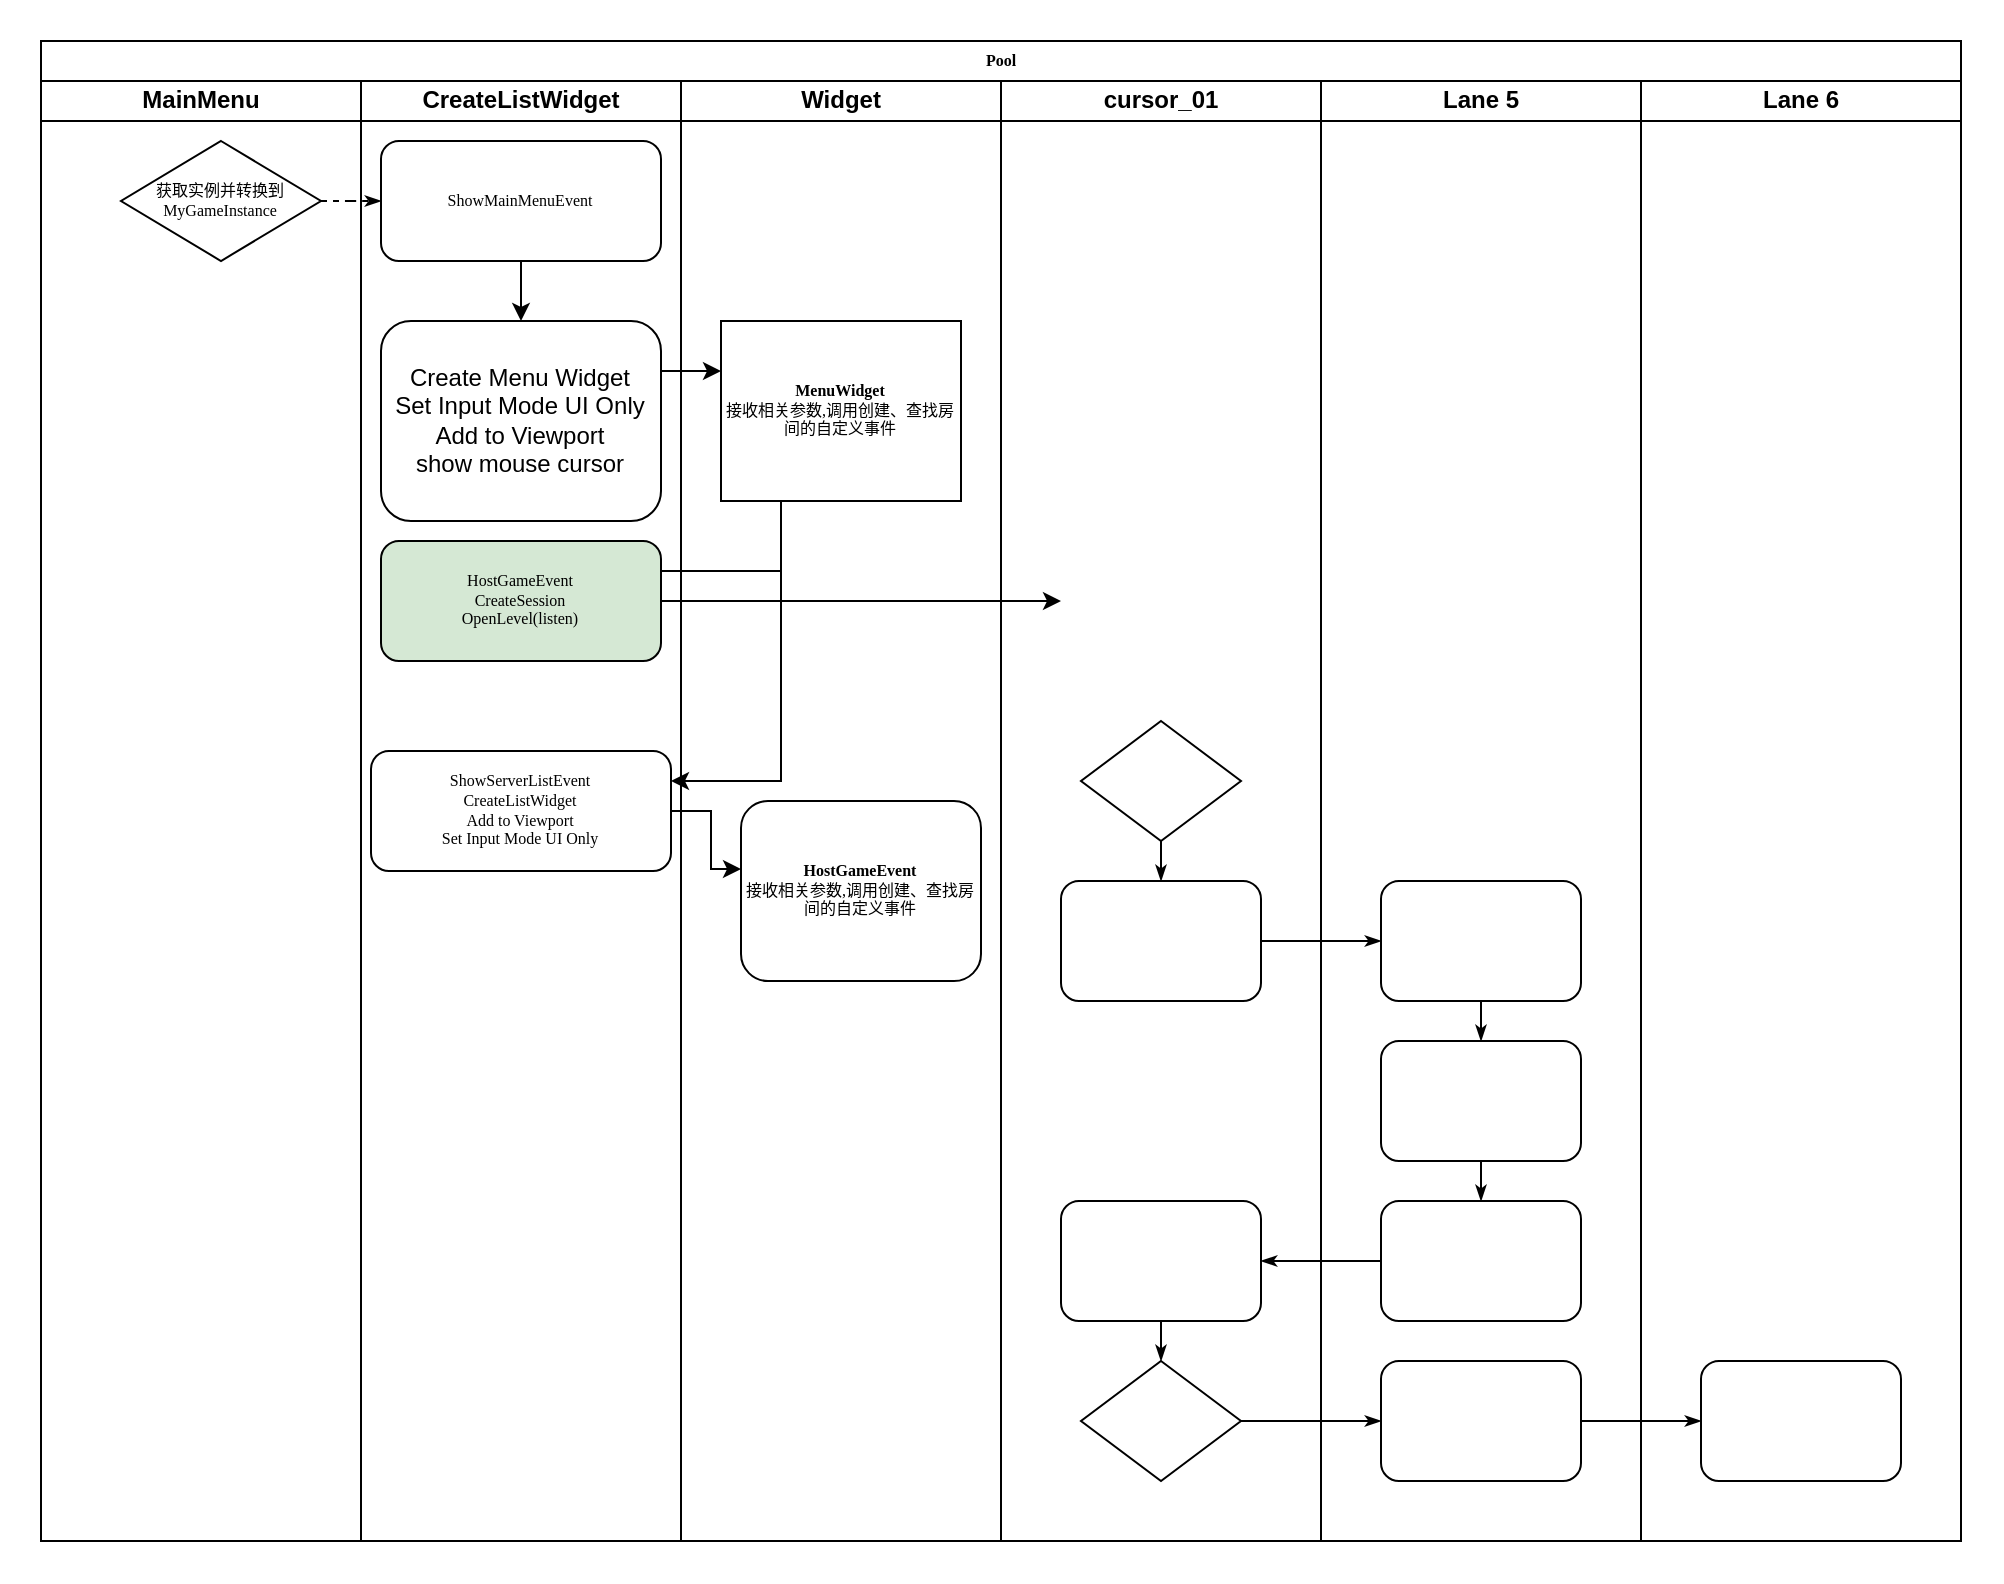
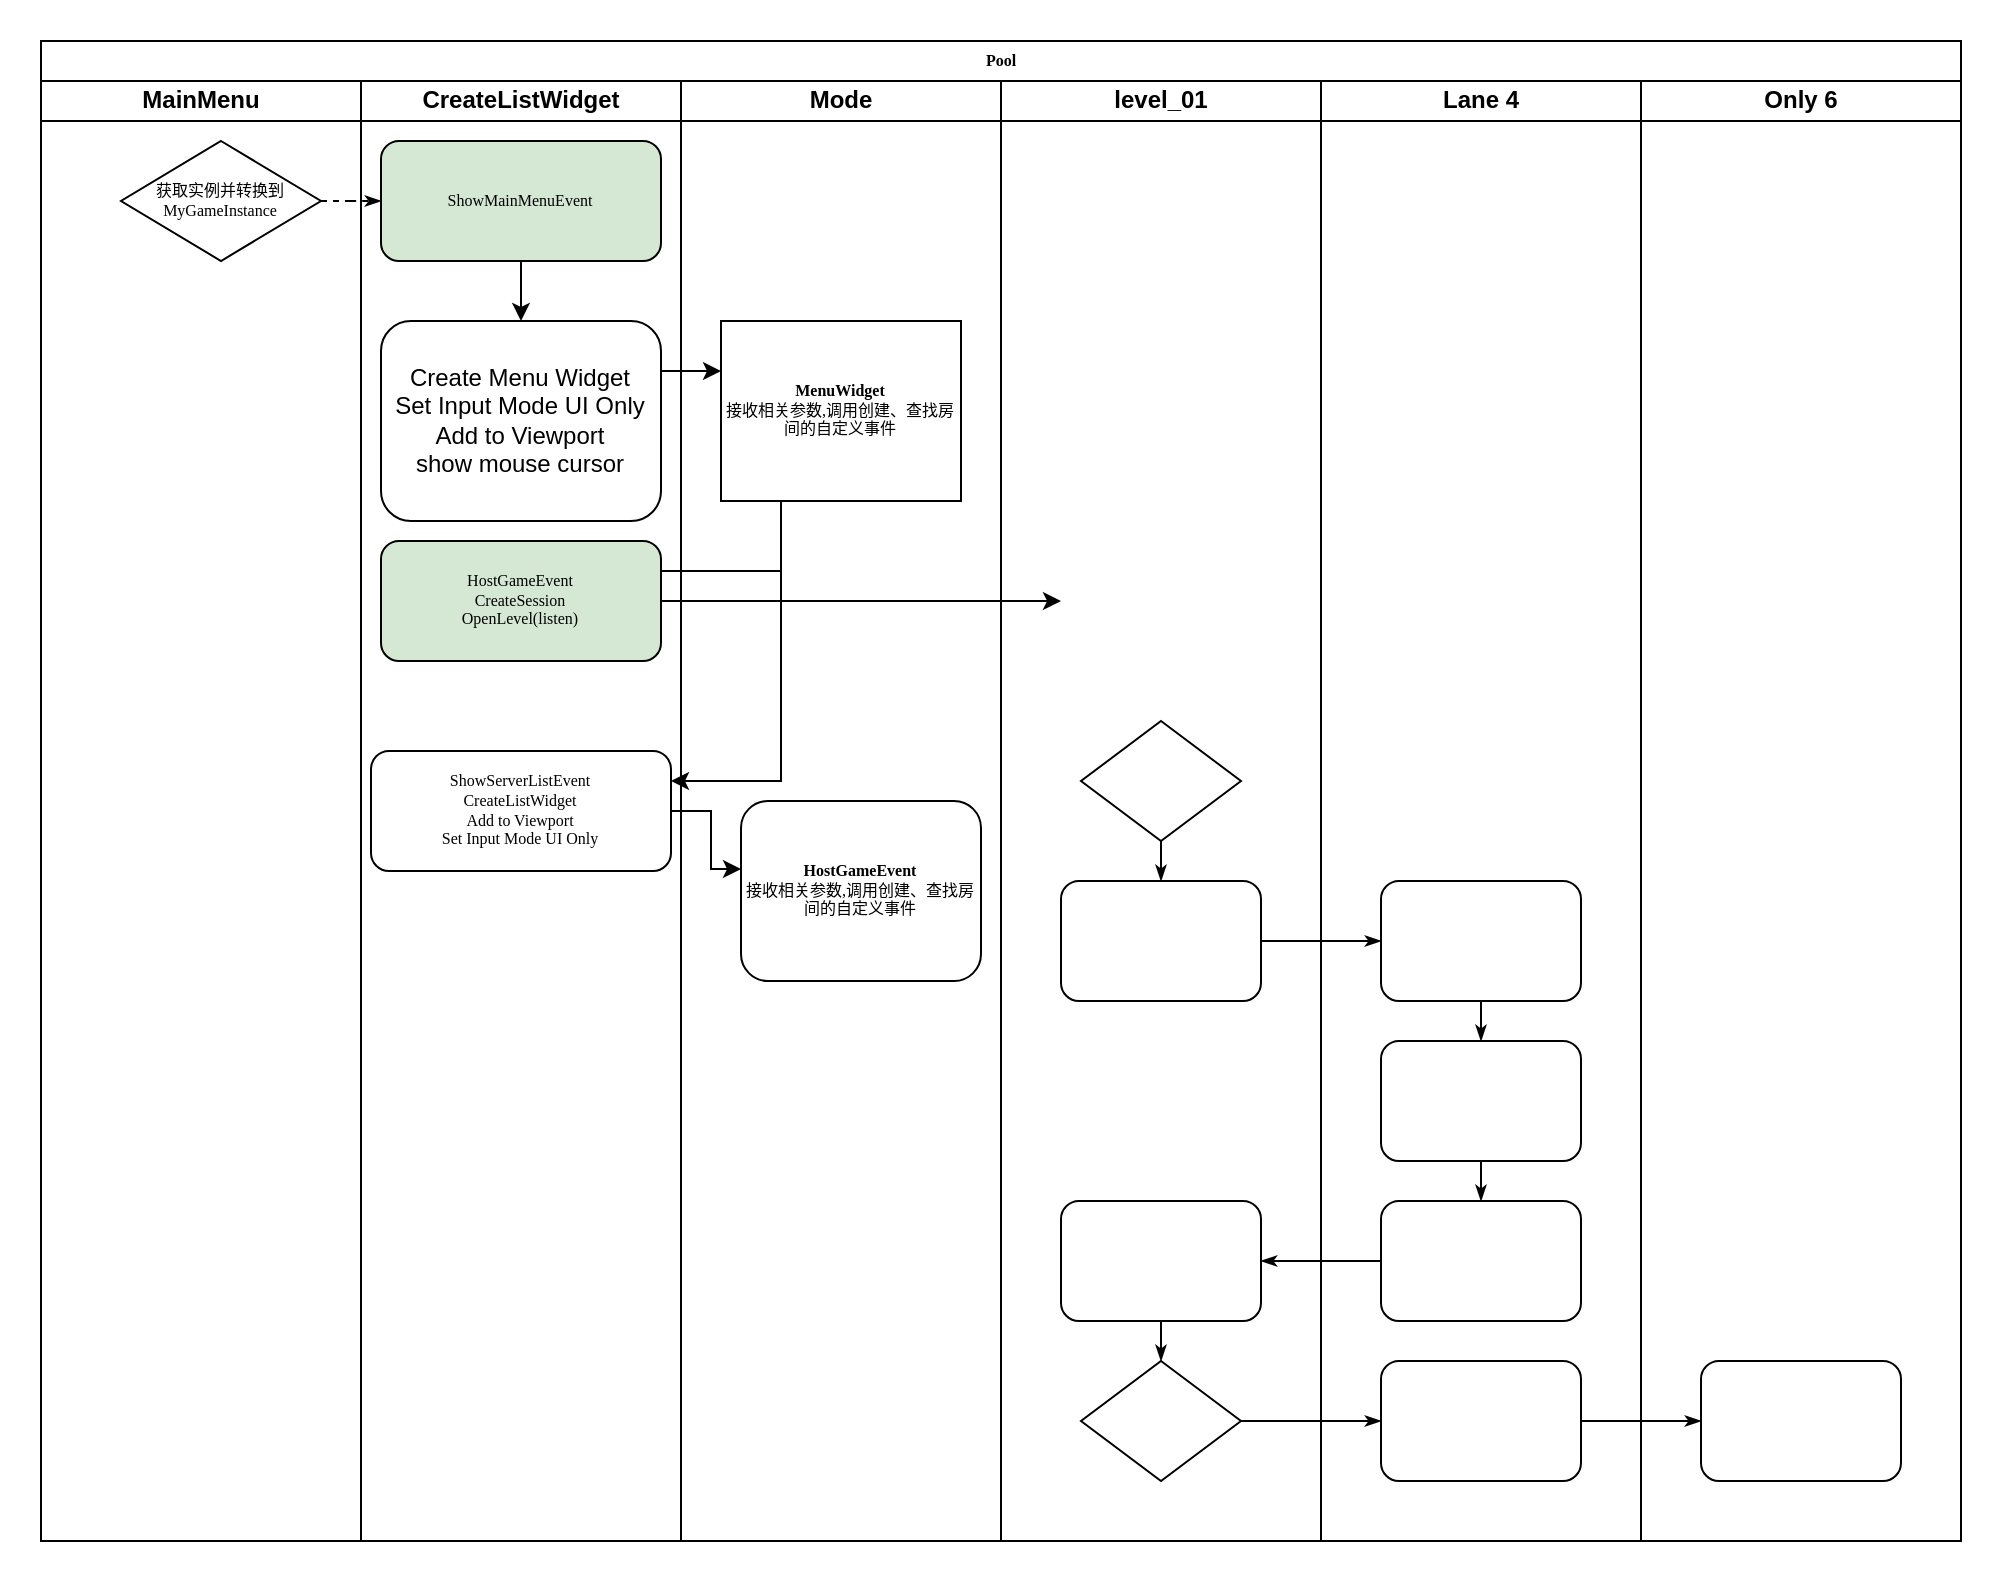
node "Widget": label "Widget" -> "Mode"
node "cursor_01": label "cursor_01" -> "level_01"
node "Lane 5": label "Lane 5" -> "Lane 4"
node "Lane 6": label "Lane 6" -> "Only 6"
node "ShowMainMenuEvent": fillcolor #ffffff -> #d5e8d4
